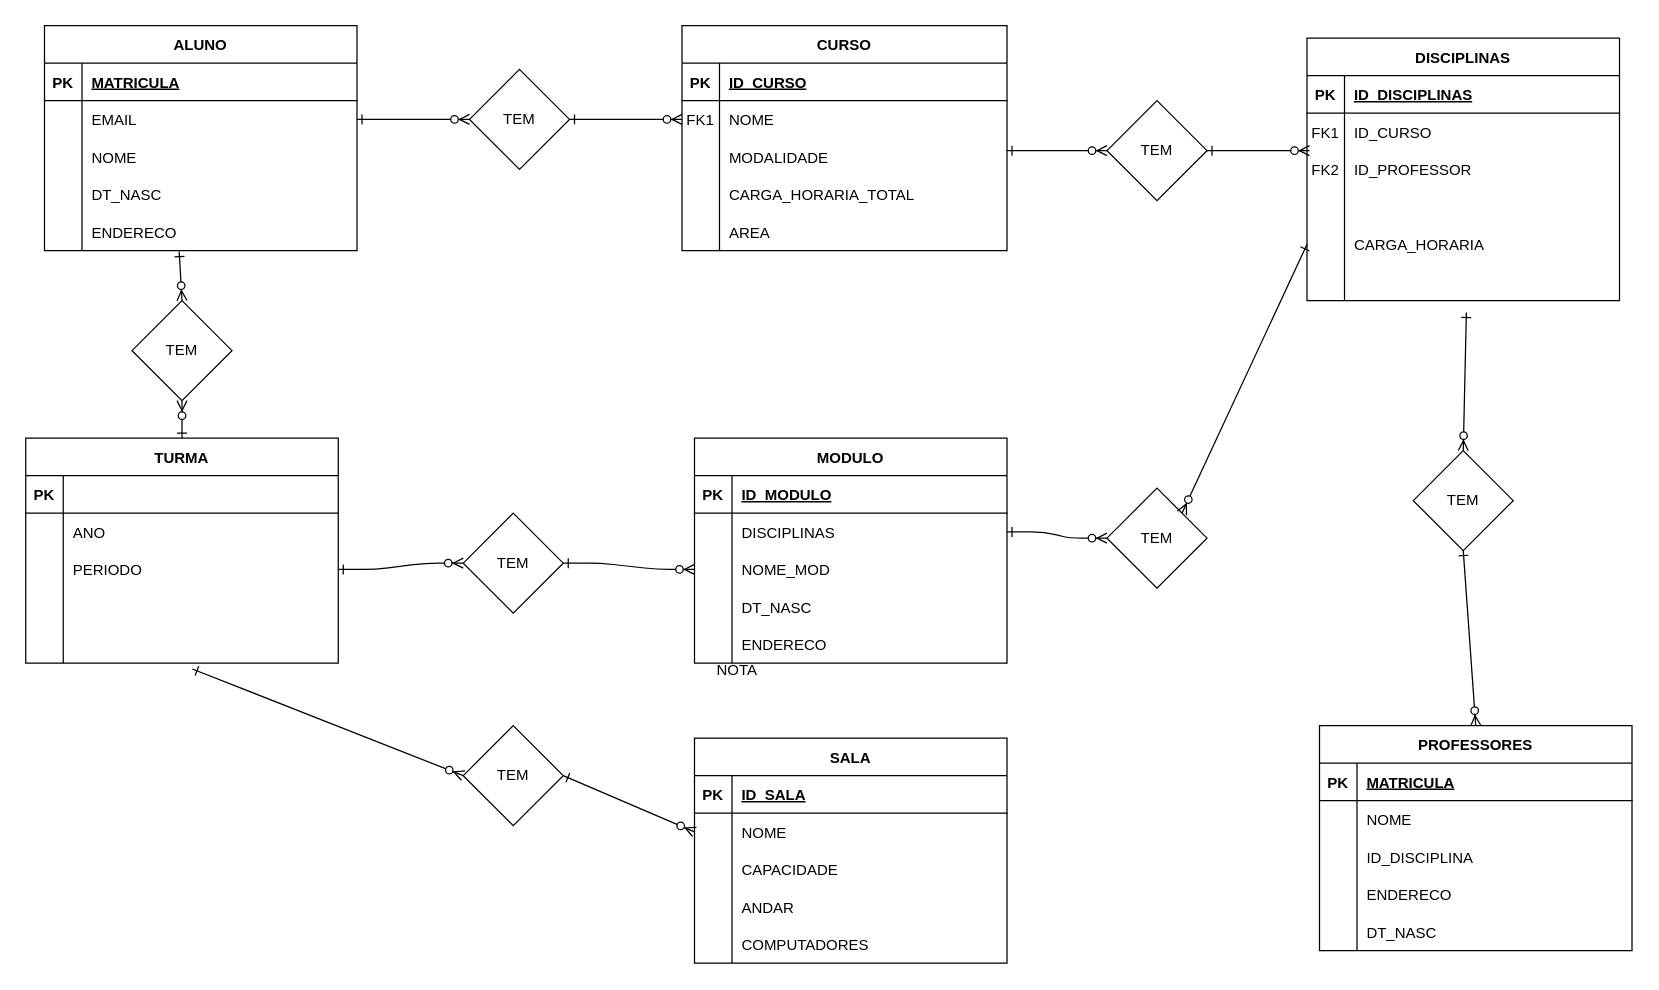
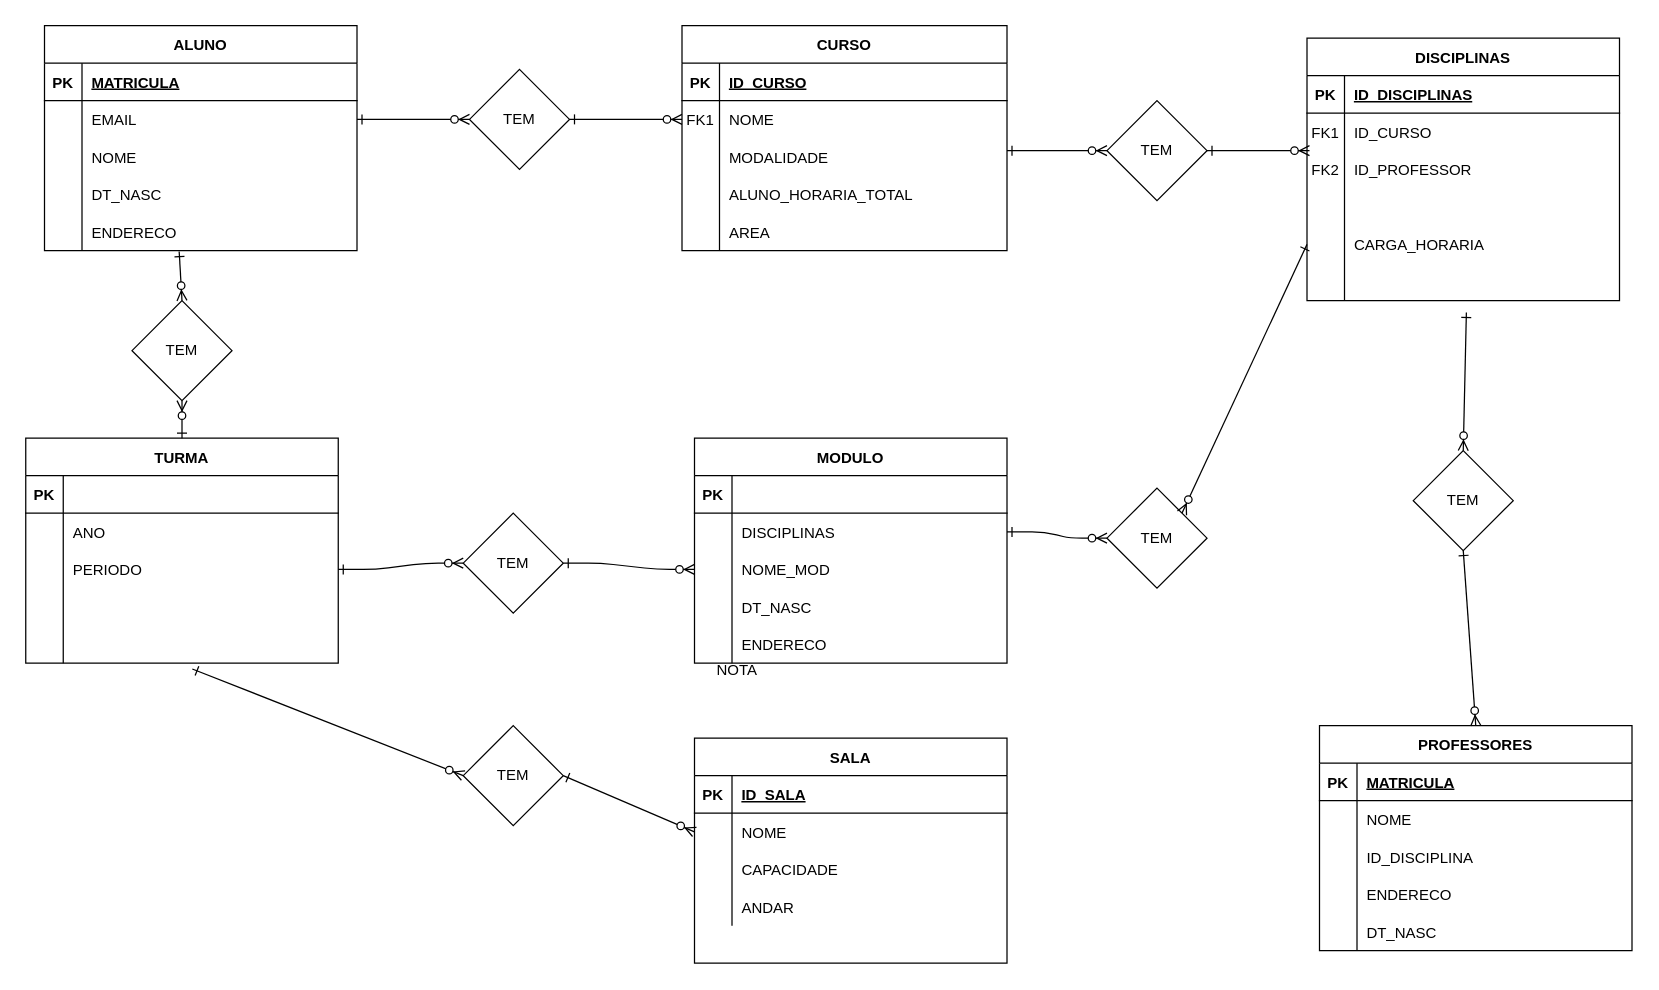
node "CARGA_HORARIA_TOTAL": label "CARGA_HORARIA_TOTAL" -> "ALUNO_HORARIA_TOTAL"
node "ID_MODULO": removed
node "COMPUTADORES": removed
